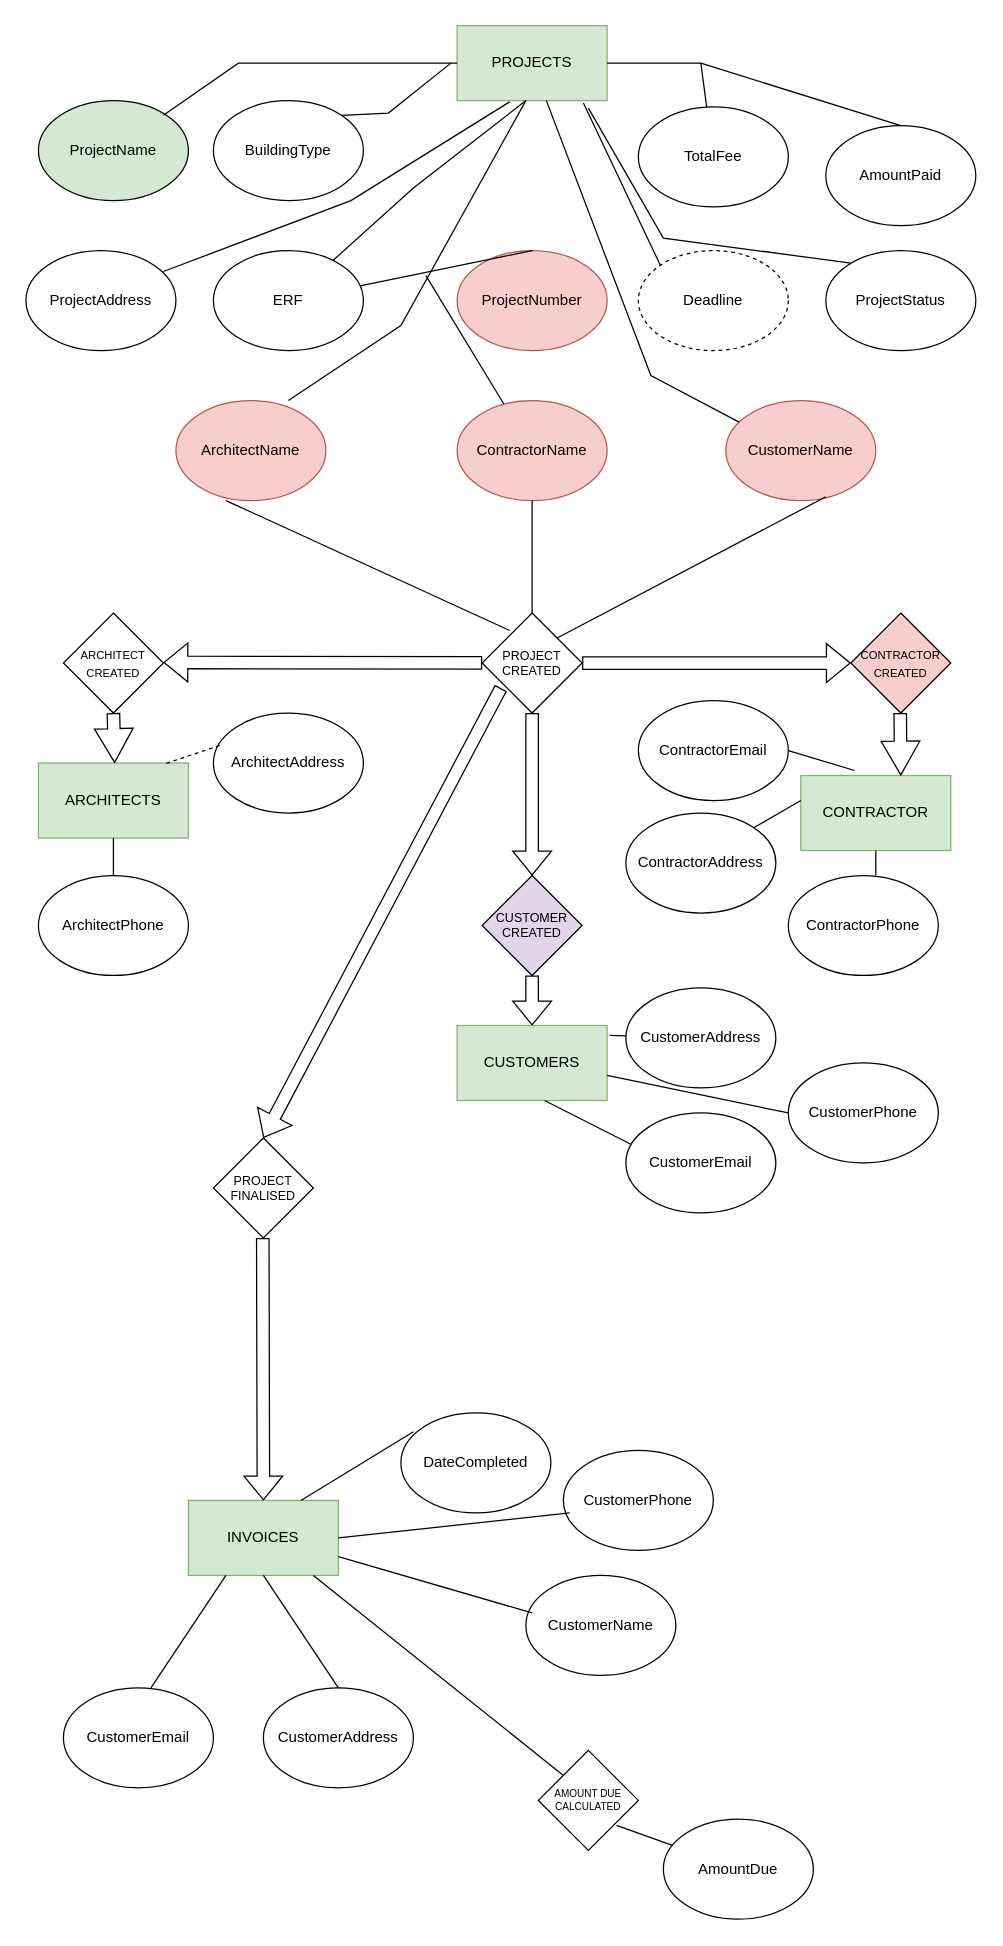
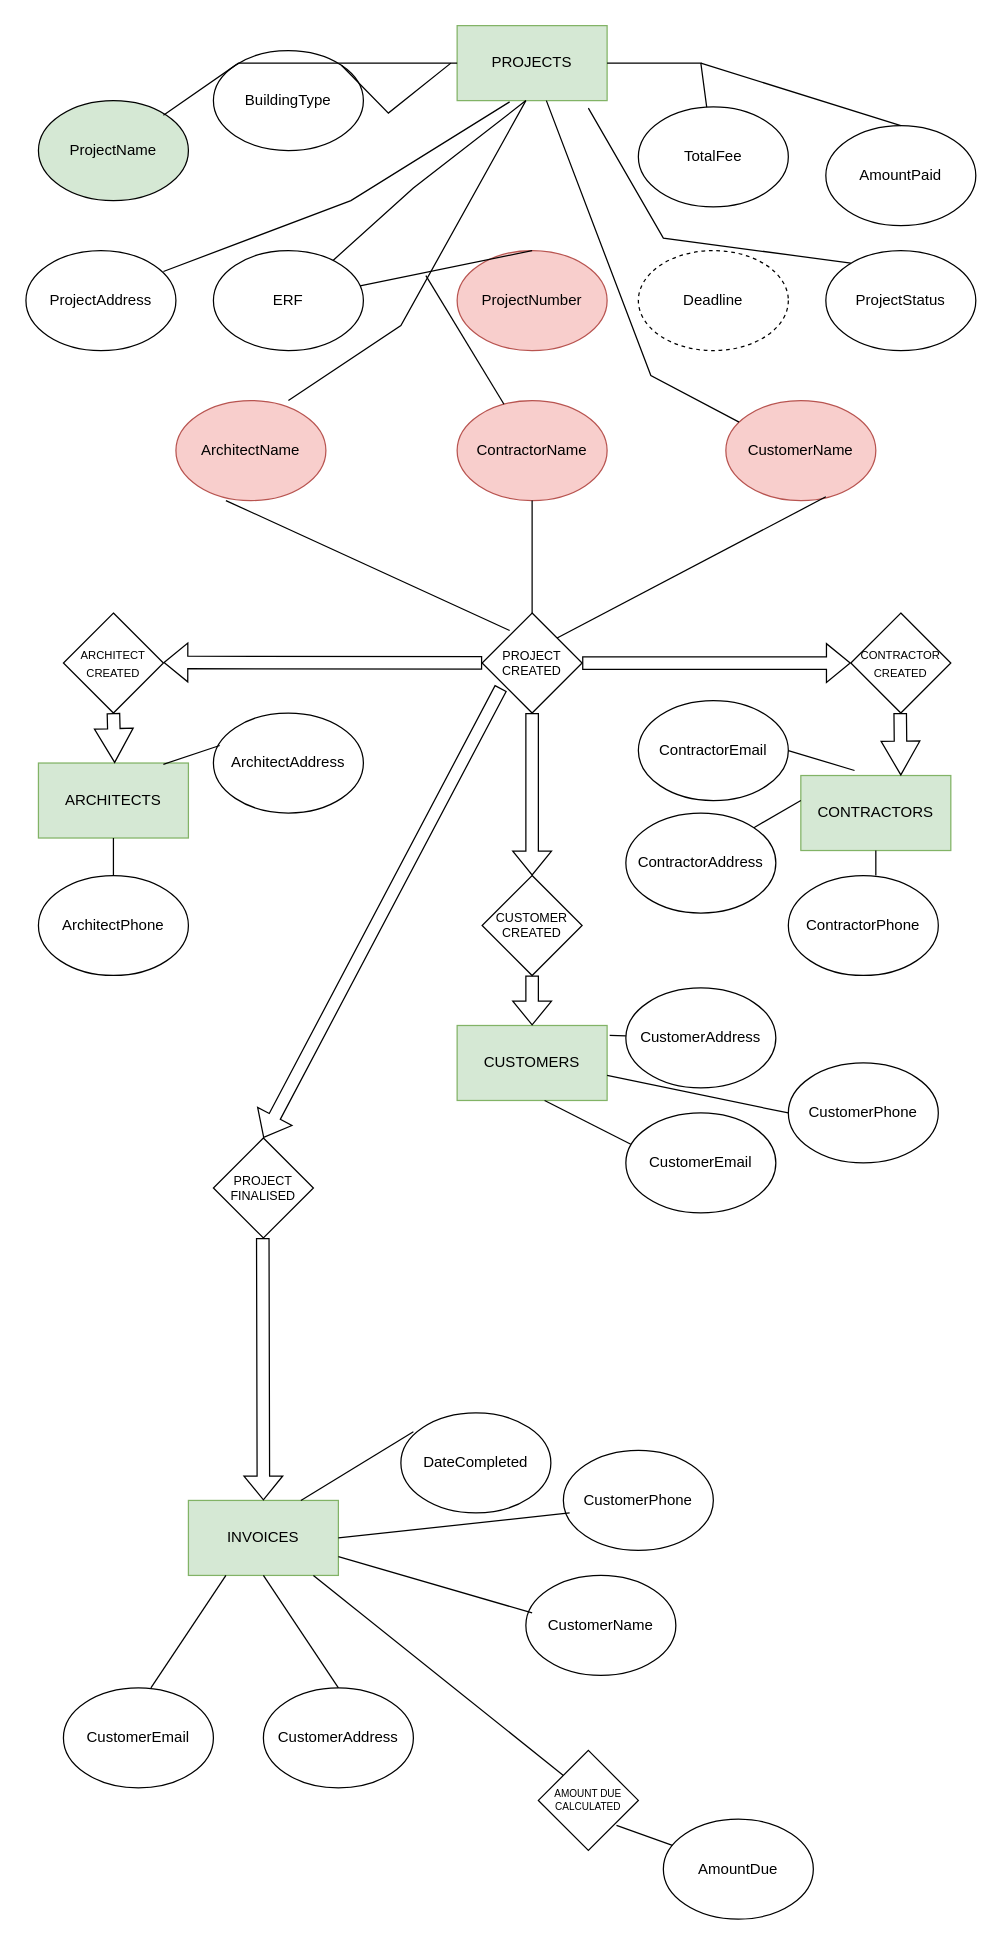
node "BuildingType": moved (288, 151) -> (288, 101)
edge "PROJECTS" -- "Deadline": removed
node "CONTRACTOR CREATED": fillcolor #f8cecc -> #ffffff
edge "ArchitectAddress" -- "ARCHITECTS": style dashed -> solid
node "CONTRACTOR": label "CONTRACTOR" -> "CONTRACTORS"
node "CUSTOMER CREATED": fillcolor #e1d5e7 -> #ffffff
